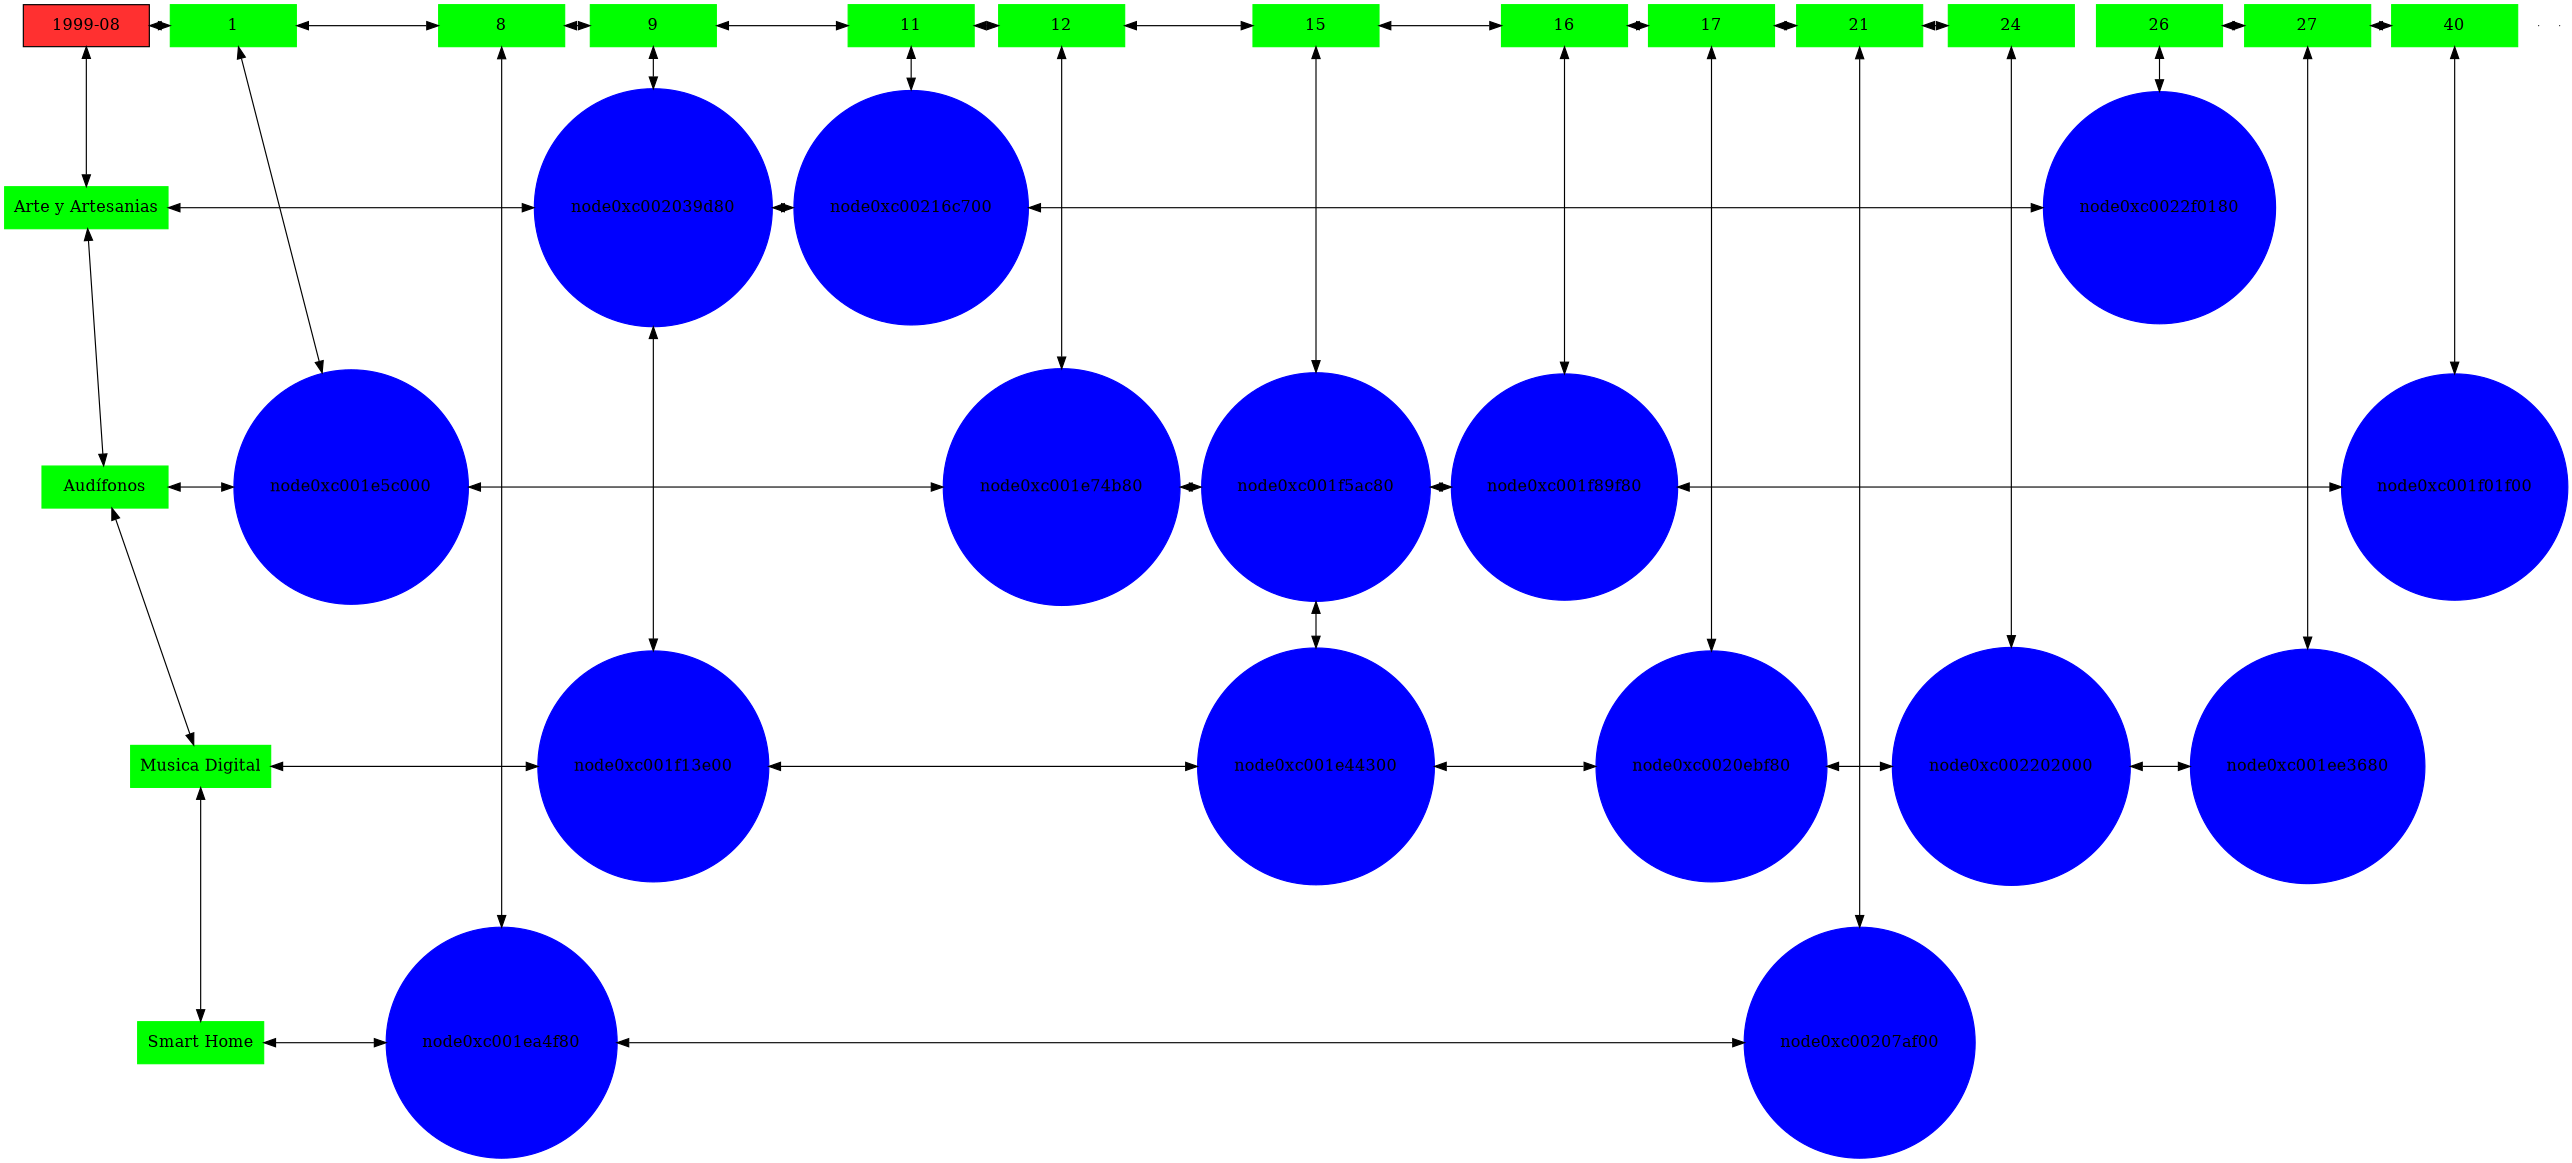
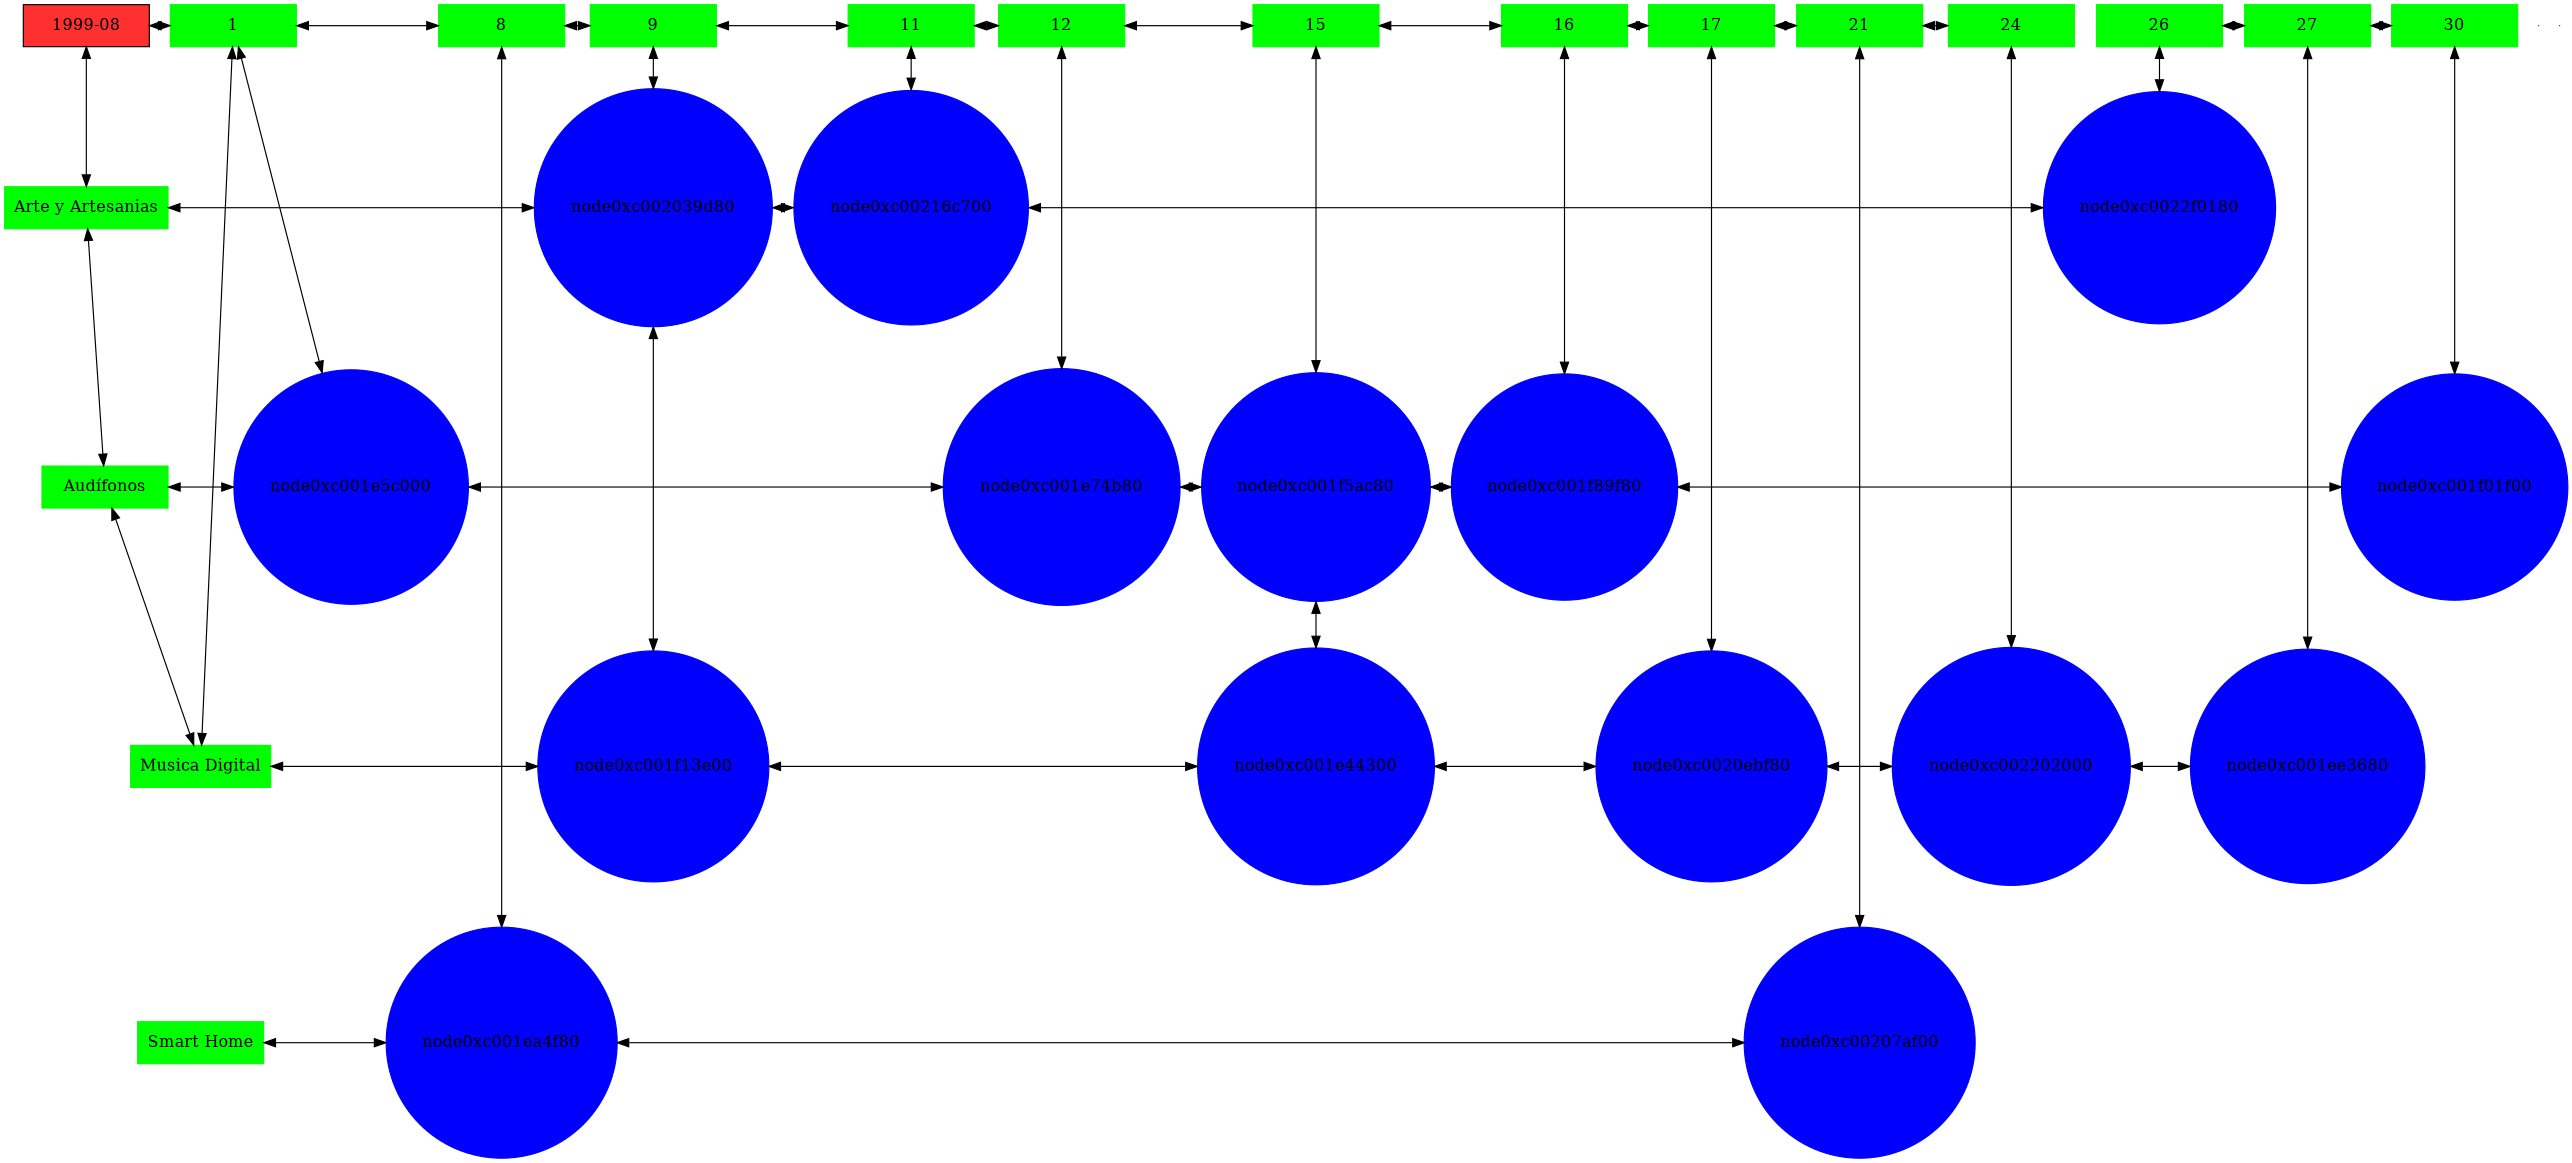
node "40": label "40" -> "30"
edge "Musica Digital" -- "Smart Home": now "Musica Digital" -- "1"
